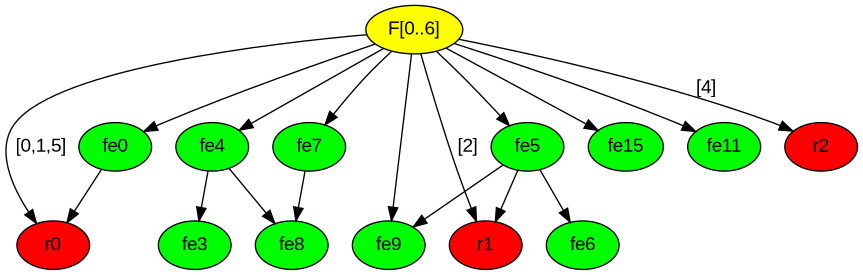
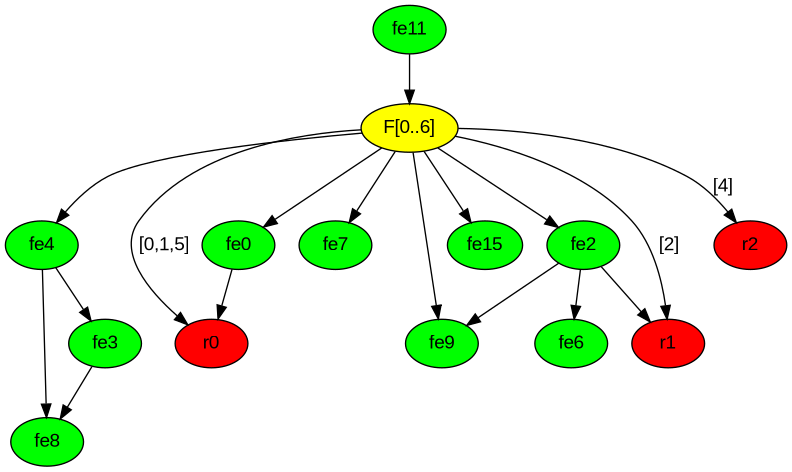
edge "F[0..6]" -> "fe11": reversed
node "fe5": label "fe5" -> "fe2"
edge "fe7" -> "fe8": now "fe3" -> "fe8"
